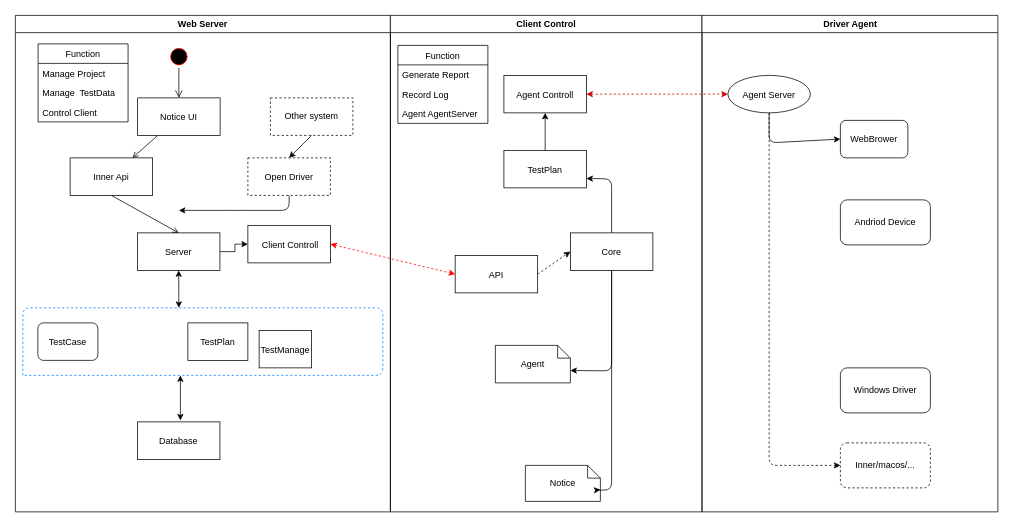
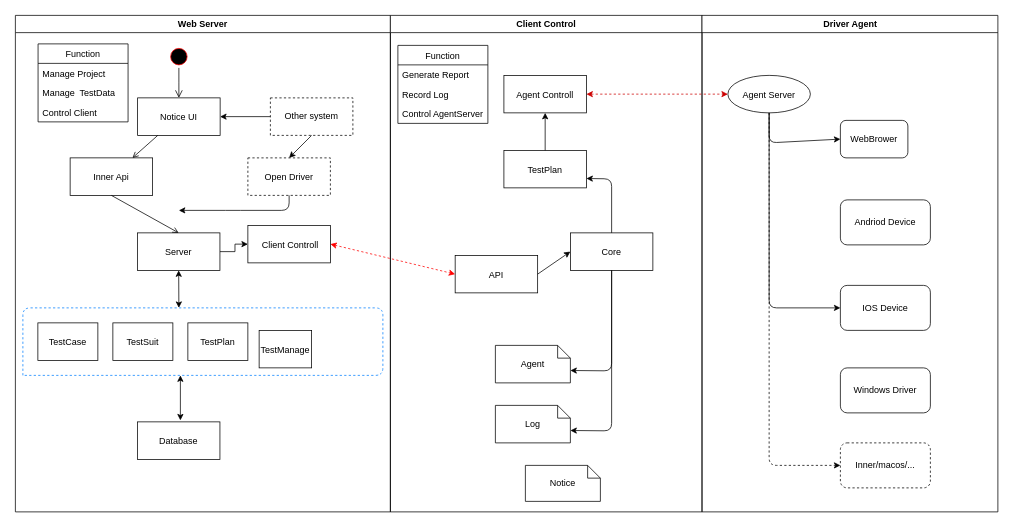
node "Agent AgentServer": label "Agent AgentServer" -> "Control AgentServer"
edge "Other system" -> "Notice UI": added
edge "API" -> "Core": style dashed -> solid
edge "Agent Server" -> "IOS Device": added
node "IOS Device": added
node "TestCase": shape rounded rectangle -> rectangle
node "TestSuit": added
node "Log": added
edge "Core" -> "Log": added
edge "Core" -> "Notice": removed
